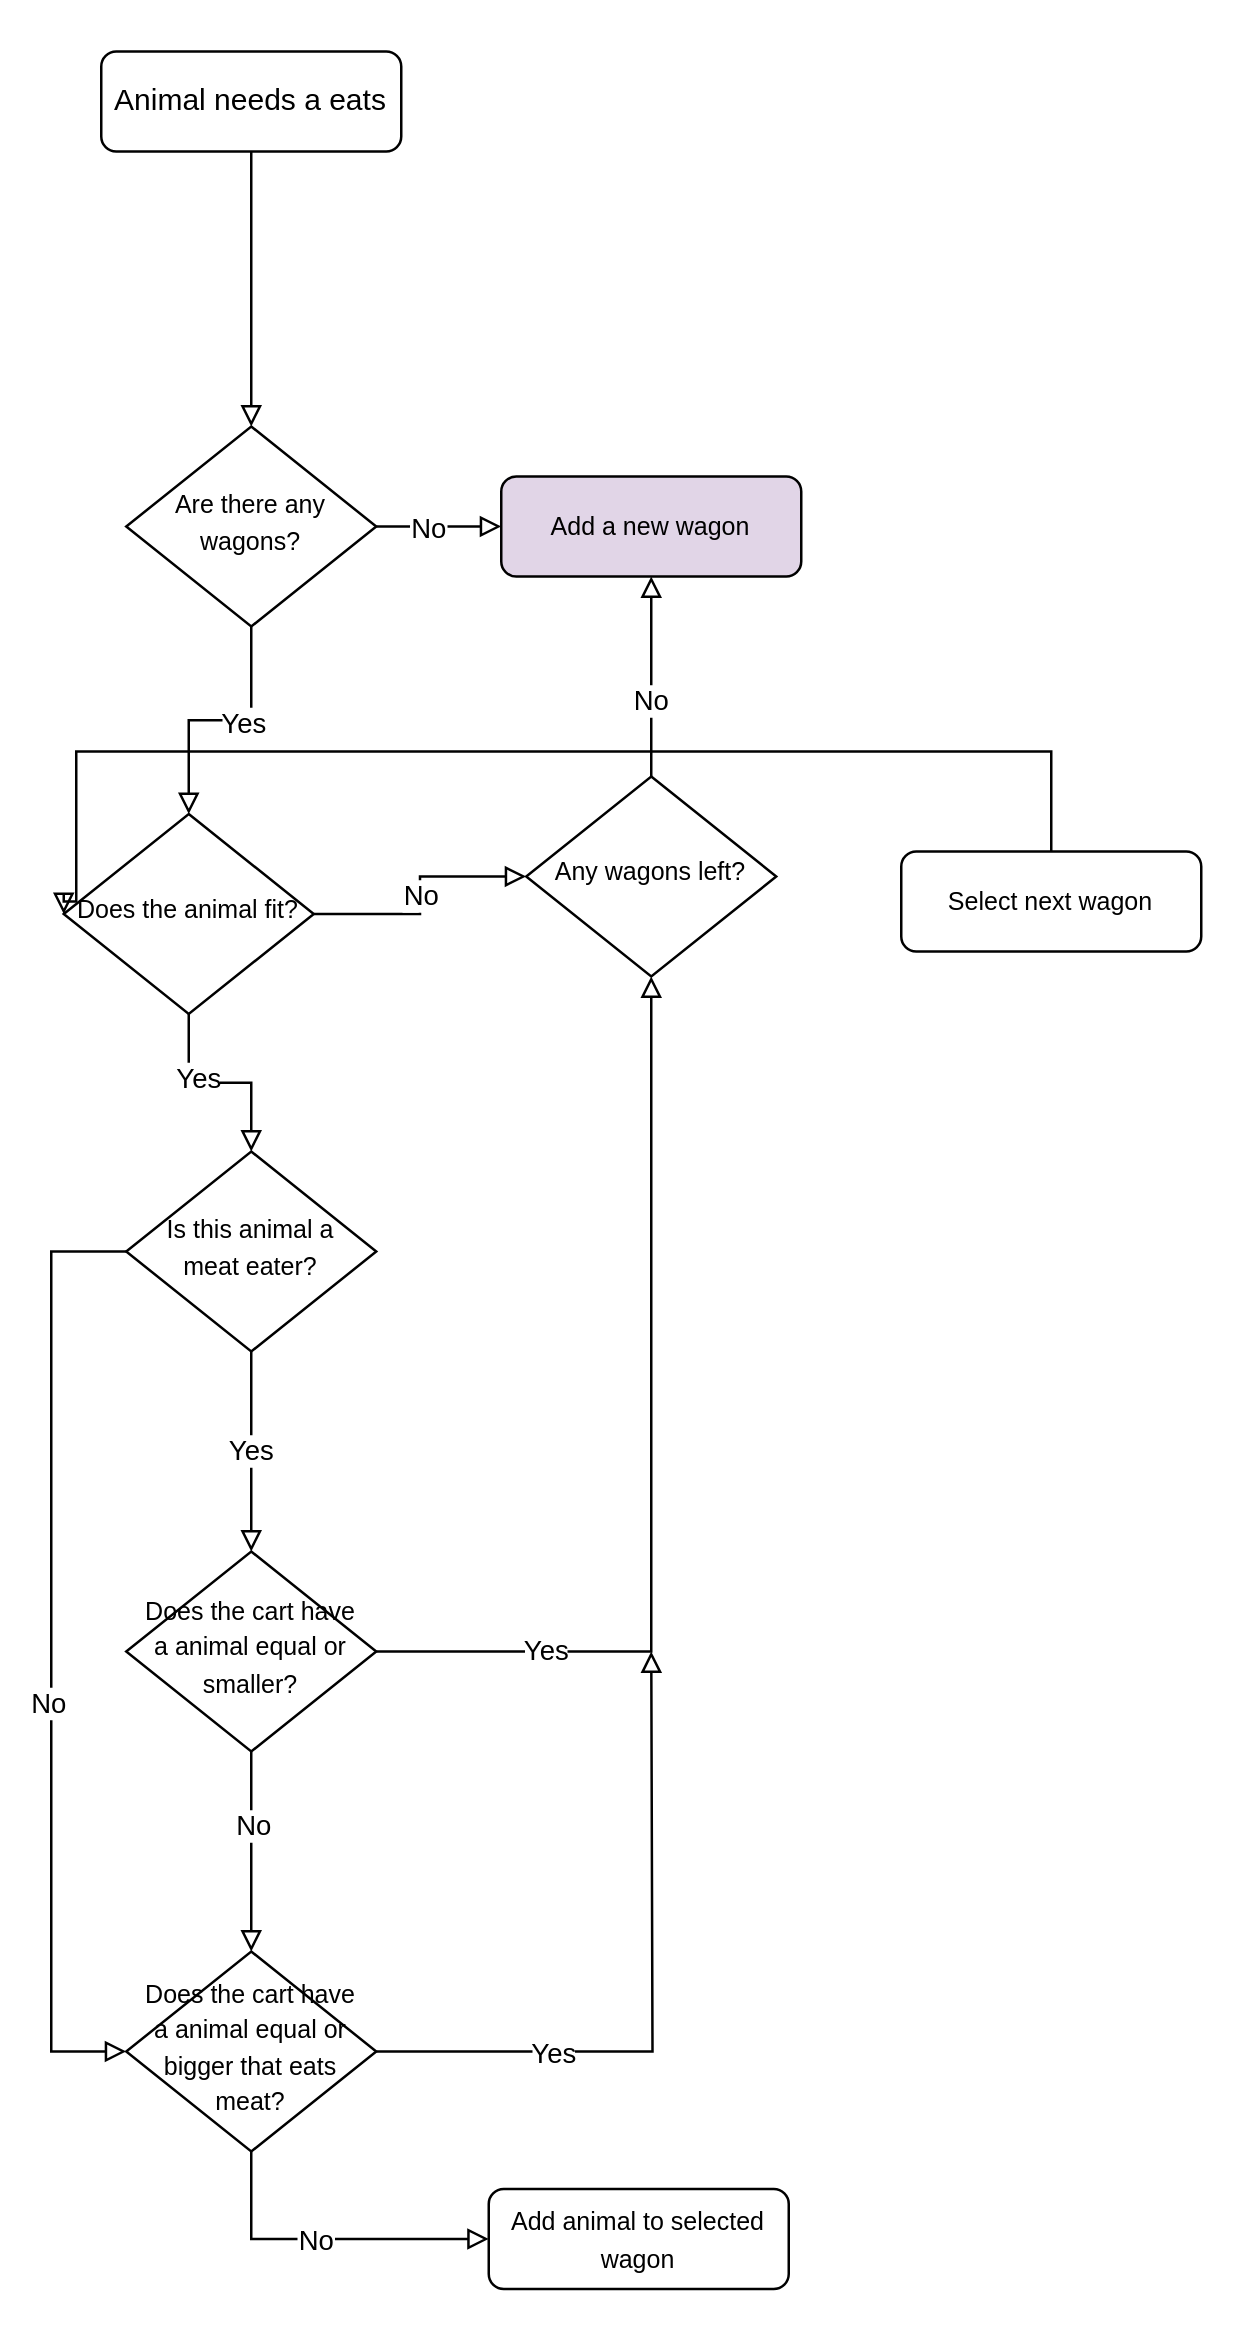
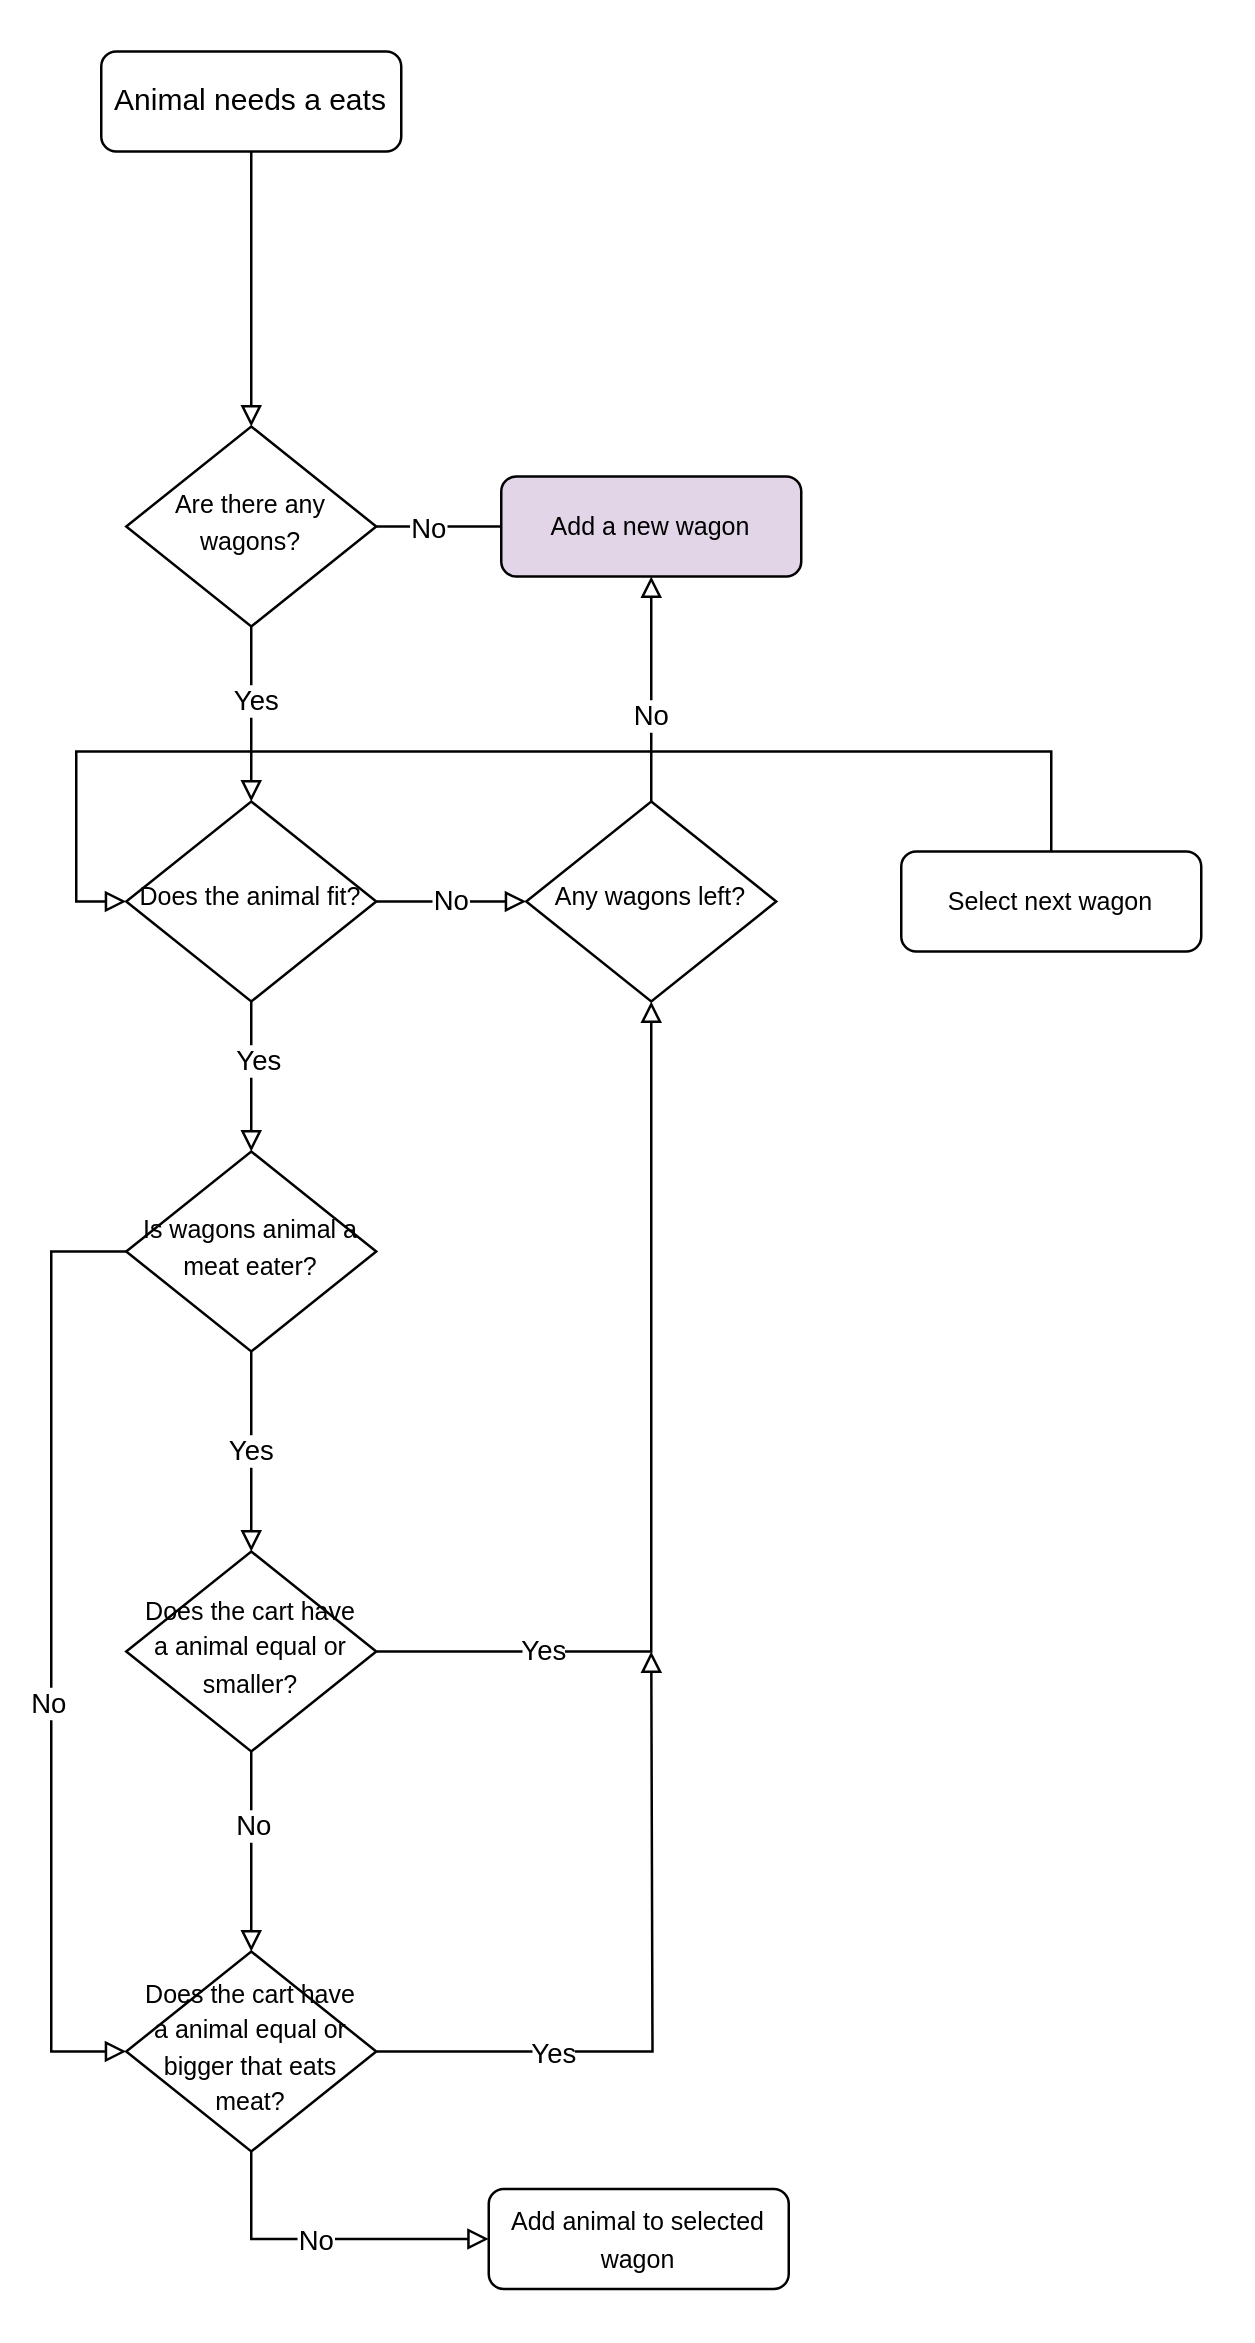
edge "Are there any wagons?" -> "Add a new wagon": arrowhead block -> none
node "Any wagons left?": moved (651, 876) -> (651, 901)
node "Does the animal fit?": moved (189, 914) -> (251, 901)
node "Is this animal a meat eater?": label "Is this animal a meat eater?" -> "Is wagons animal a meat eater?"
